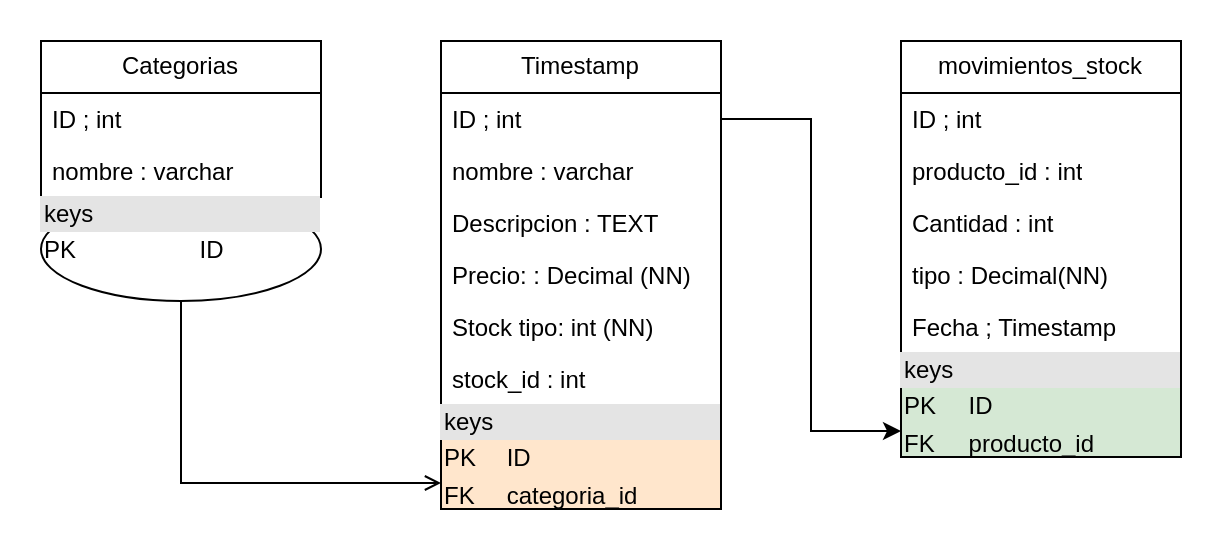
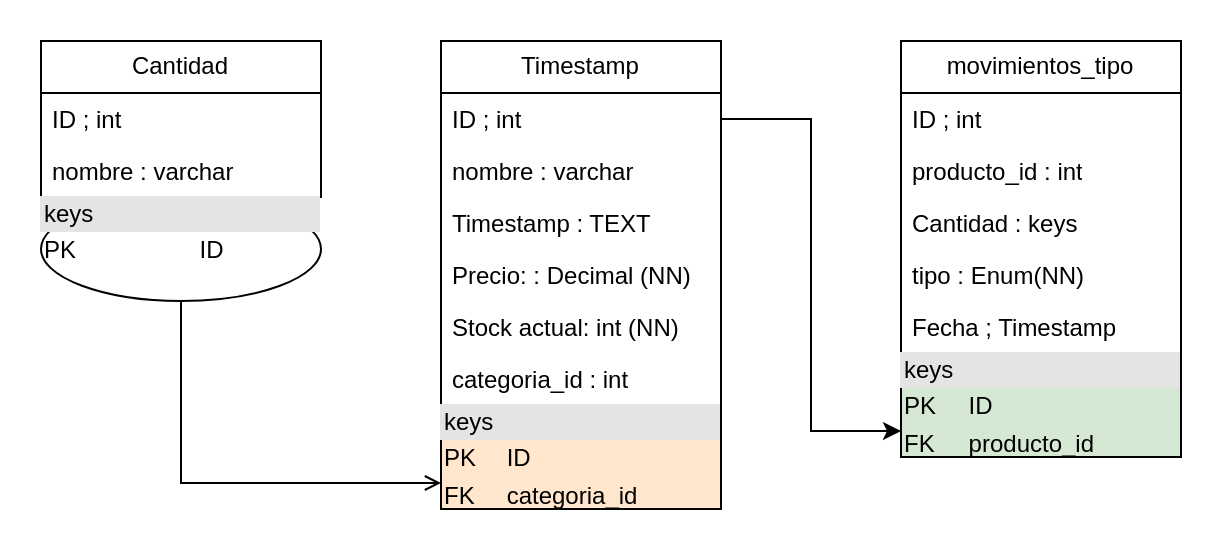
node "Categorias": label "Categorias" -> "Cantidad"
node "movimientos_stock": label "movimientos_stock" -> "movimientos_tipo"
node "Descripcion : TEXT": label "Descripcion : TEXT" -> "Timestamp : TEXT"
node "Cantidad : int": label "Cantidad : int" -> "Cantidad : keys"
node "tipo : Decimal(NN)": label "tipo : Decimal(NN)" -> "tipo : Enum(NN)"
node "Stock tipo: int (NN)": label "Stock tipo: int (NN)" -> "Stock actual: int (NN)"
node "stock_id : int": label "stock_id : int" -> "categoria_id : int"
